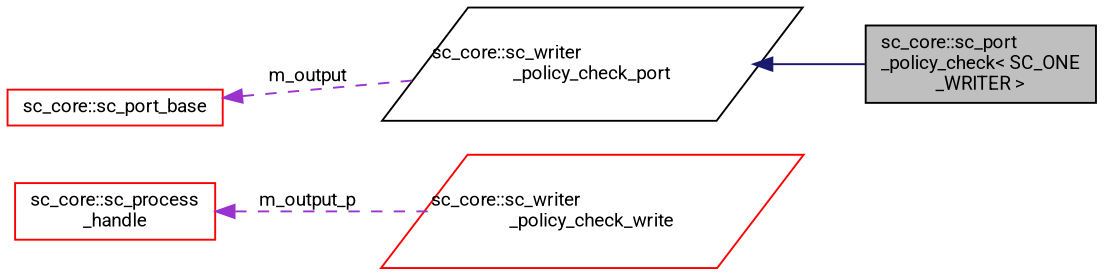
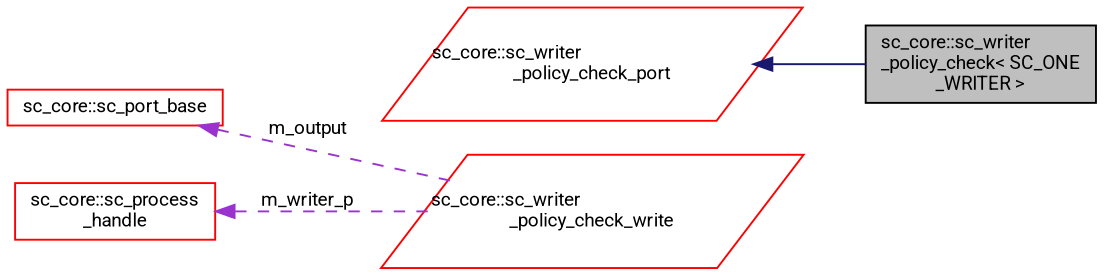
node "sc_core::sc_writer _policy_check_port": color black -> red
node "sc_core::sc_port _policy_check< SC_ONE _WRITER >": label "sc_core::sc_port _policy_check< SC_ONE _WRITER >" -> "sc_core::sc_writer _policy_check< SC_ONE _WRITER >"
edge "sc_core::sc_writer _policy_check_port" -> "sc_core::sc_port_base": now "sc_core::sc_writer _policy_check_write" -> "sc_core::sc_port_base"
edge "sc_core::sc_writer _policy_check_write" -> "sc_core::sc_process _handle": label " m_output_p" -> " m_writer_p"
